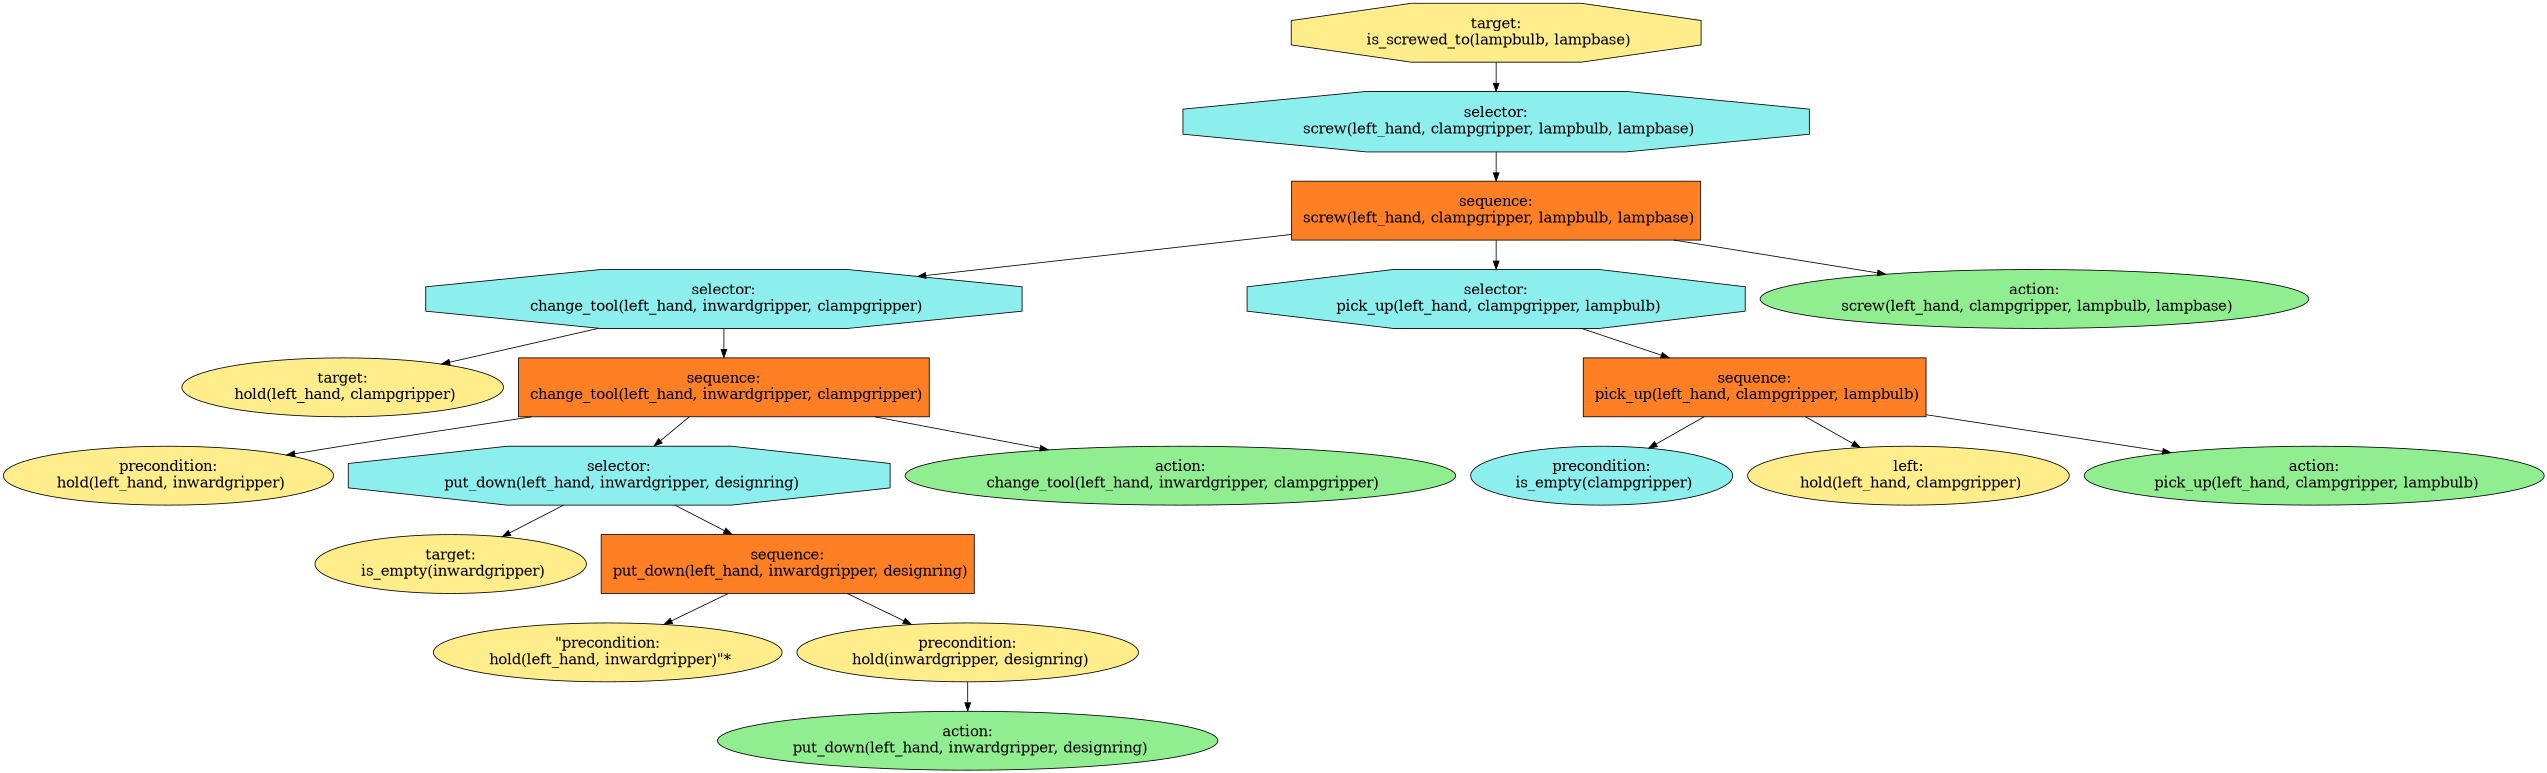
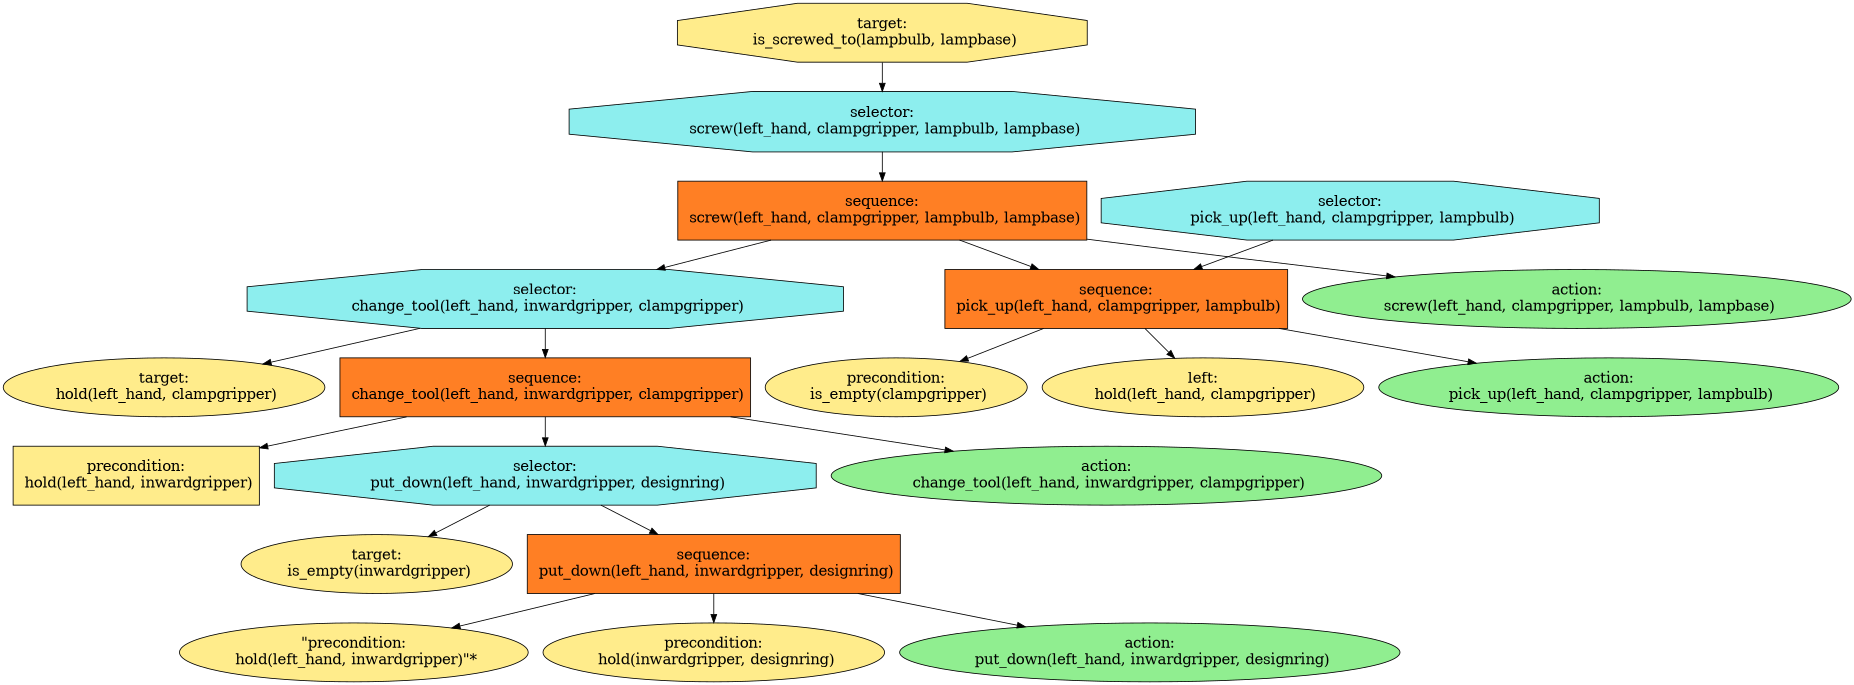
edge "sequence: screw(left_hand, clampgripper, lampbulb, lampbase)" -> "selector: pick_up(left_hand, clampgripper, lampbulb)": now "sequence: screw(left_hand, clampgripper, lampbulb, lampbase)" -> "sequence: pick_up(left_hand, clampgripper, lampbulb)"
node "precondition: hold(left_hand, inwardgripper)": shape ellipse -> box
node "precondition: is_empty(clampgripper)": fillcolor darkslategray2 -> lightgoldenrod1
edge "precondition: hold(inwardgripper, designring)" -> "action: put_down(left_hand, inwardgripper, designring)": now "sequence: put_down(left_hand, inwardgripper, designring)" -> "action: put_down(left_hand, inwardgripper, designring)"
